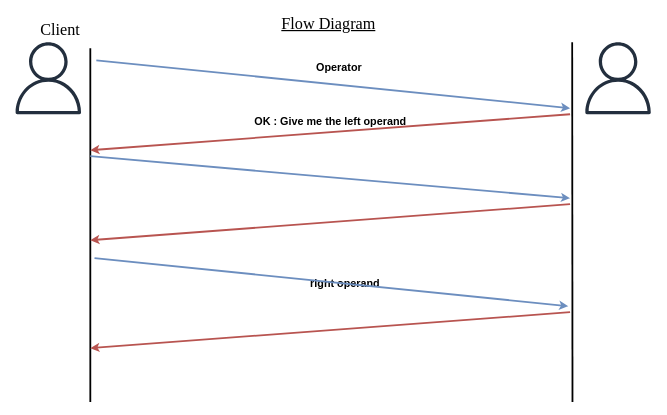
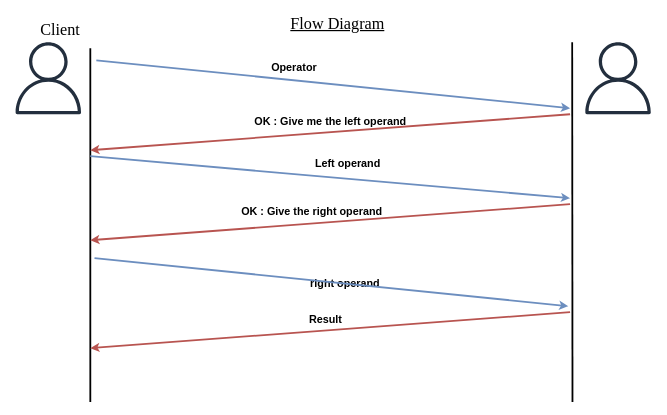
node "Flow Diagram": moved (332, 21) -> (341, 21)
node "Operator": moved (333, 66) -> (288, 66)
node "Left operand": added
node "OK : Give the right operand": added
node "Result": added
